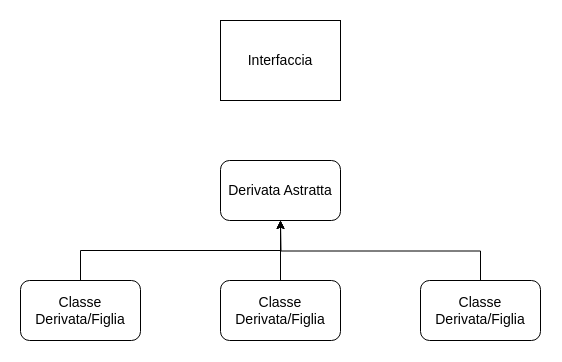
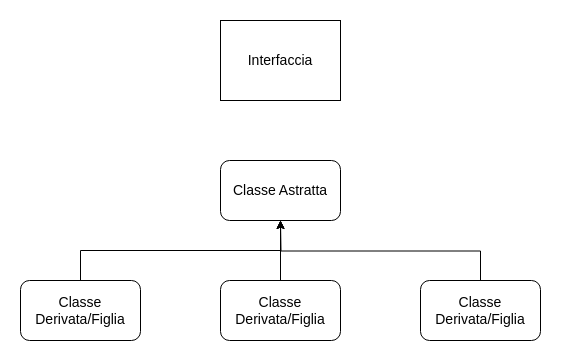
node "Derivata Astratta": label "Derivata Astratta" -> "Classe Astratta"
